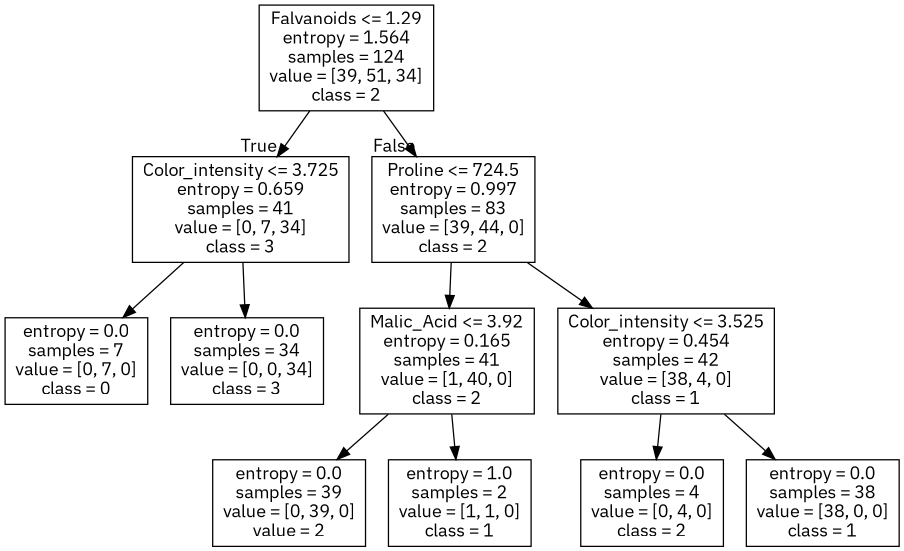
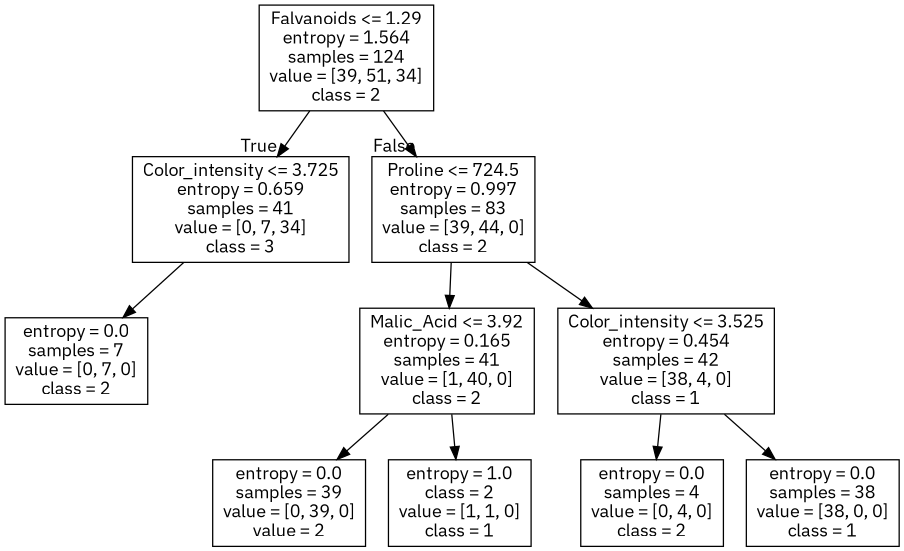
node "entropy = 0.0 samples = 7 value = [0, 7, 0] class = 0": label "entropy = 0.0 samples = 7 value = [0, 7, 0] class = 0" -> "entropy = 0.0 samples = 7 value = [0, 7, 0] class = 2"
node "entropy = 0.0 samples = 34 value = [0, 0, 34] class = 3": removed
node "entropy = 1.0 samples = 2 value = [1, 1, 0] class = 1": label "entropy = 1.0 samples = 2 value = [1, 1, 0] class = 1" -> "entropy = 1.0 class = 2 value = [1, 1, 0] class = 1"
